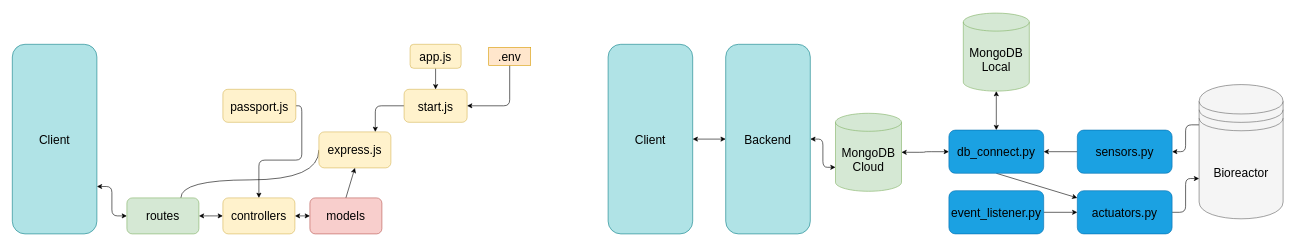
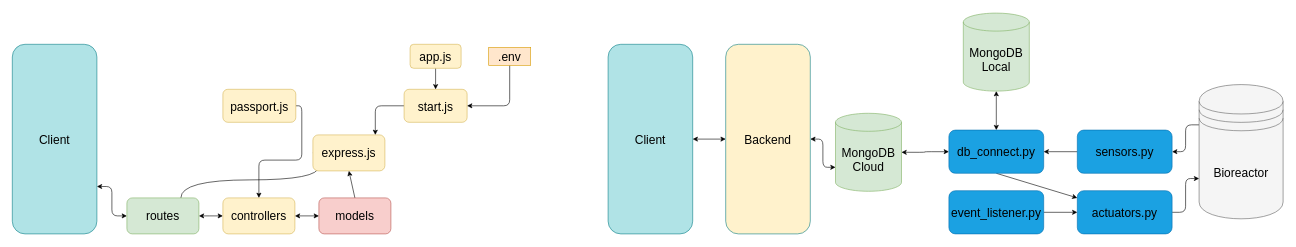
node "Backend": fillcolor #b0e3e6 -> #fff2cc
node "express.js": moved (355, 150) -> (349, 153)
node "models": moved (346, 216) -> (355, 216)
